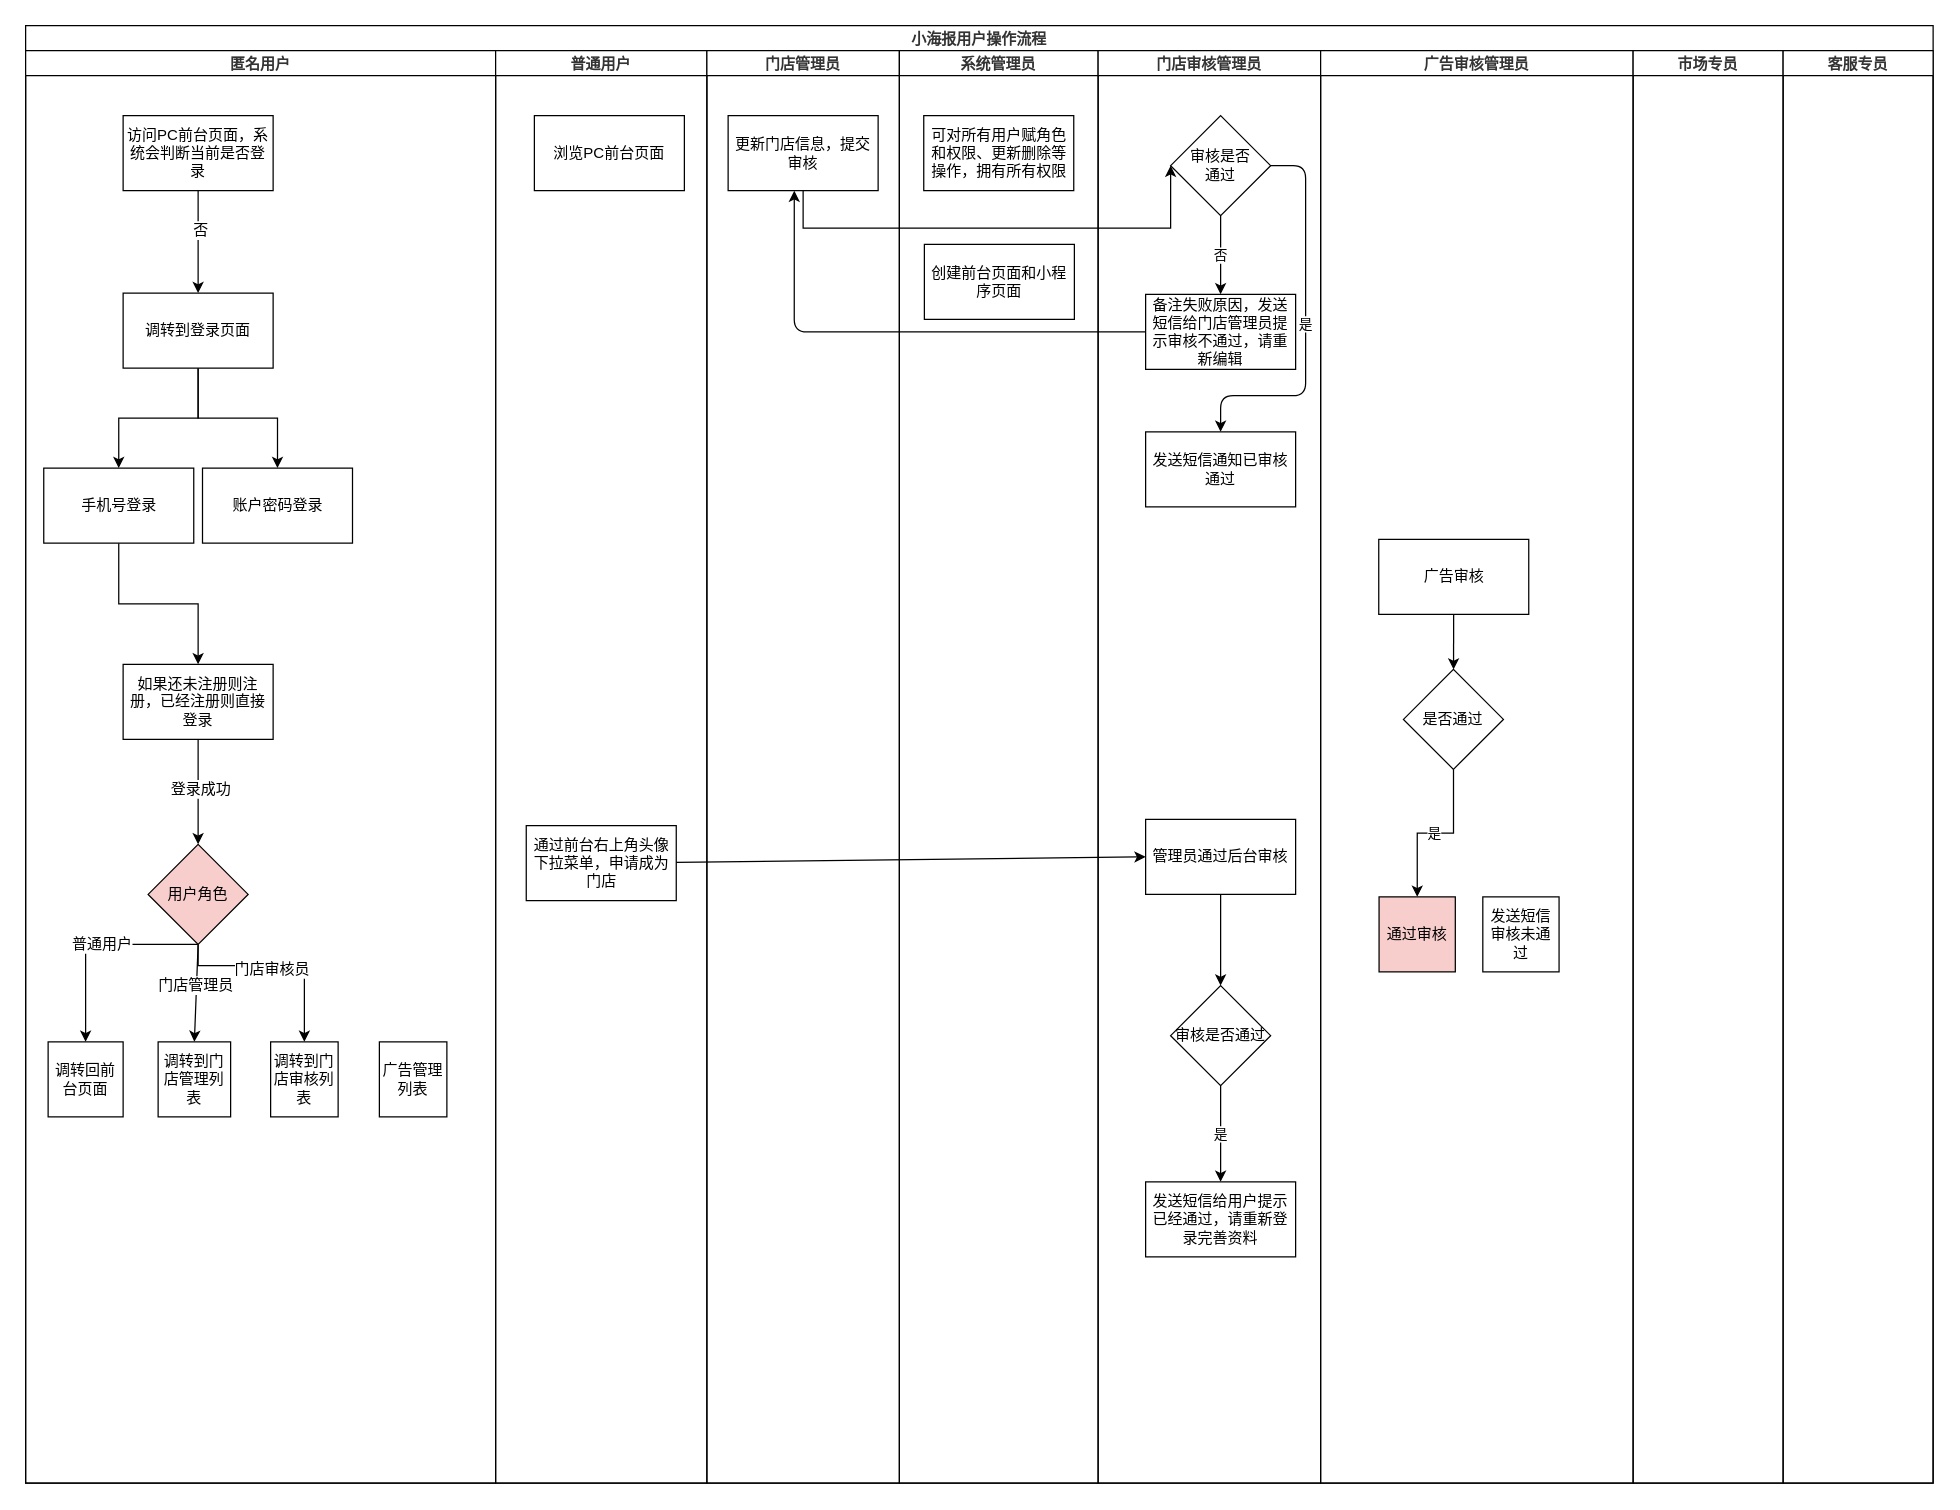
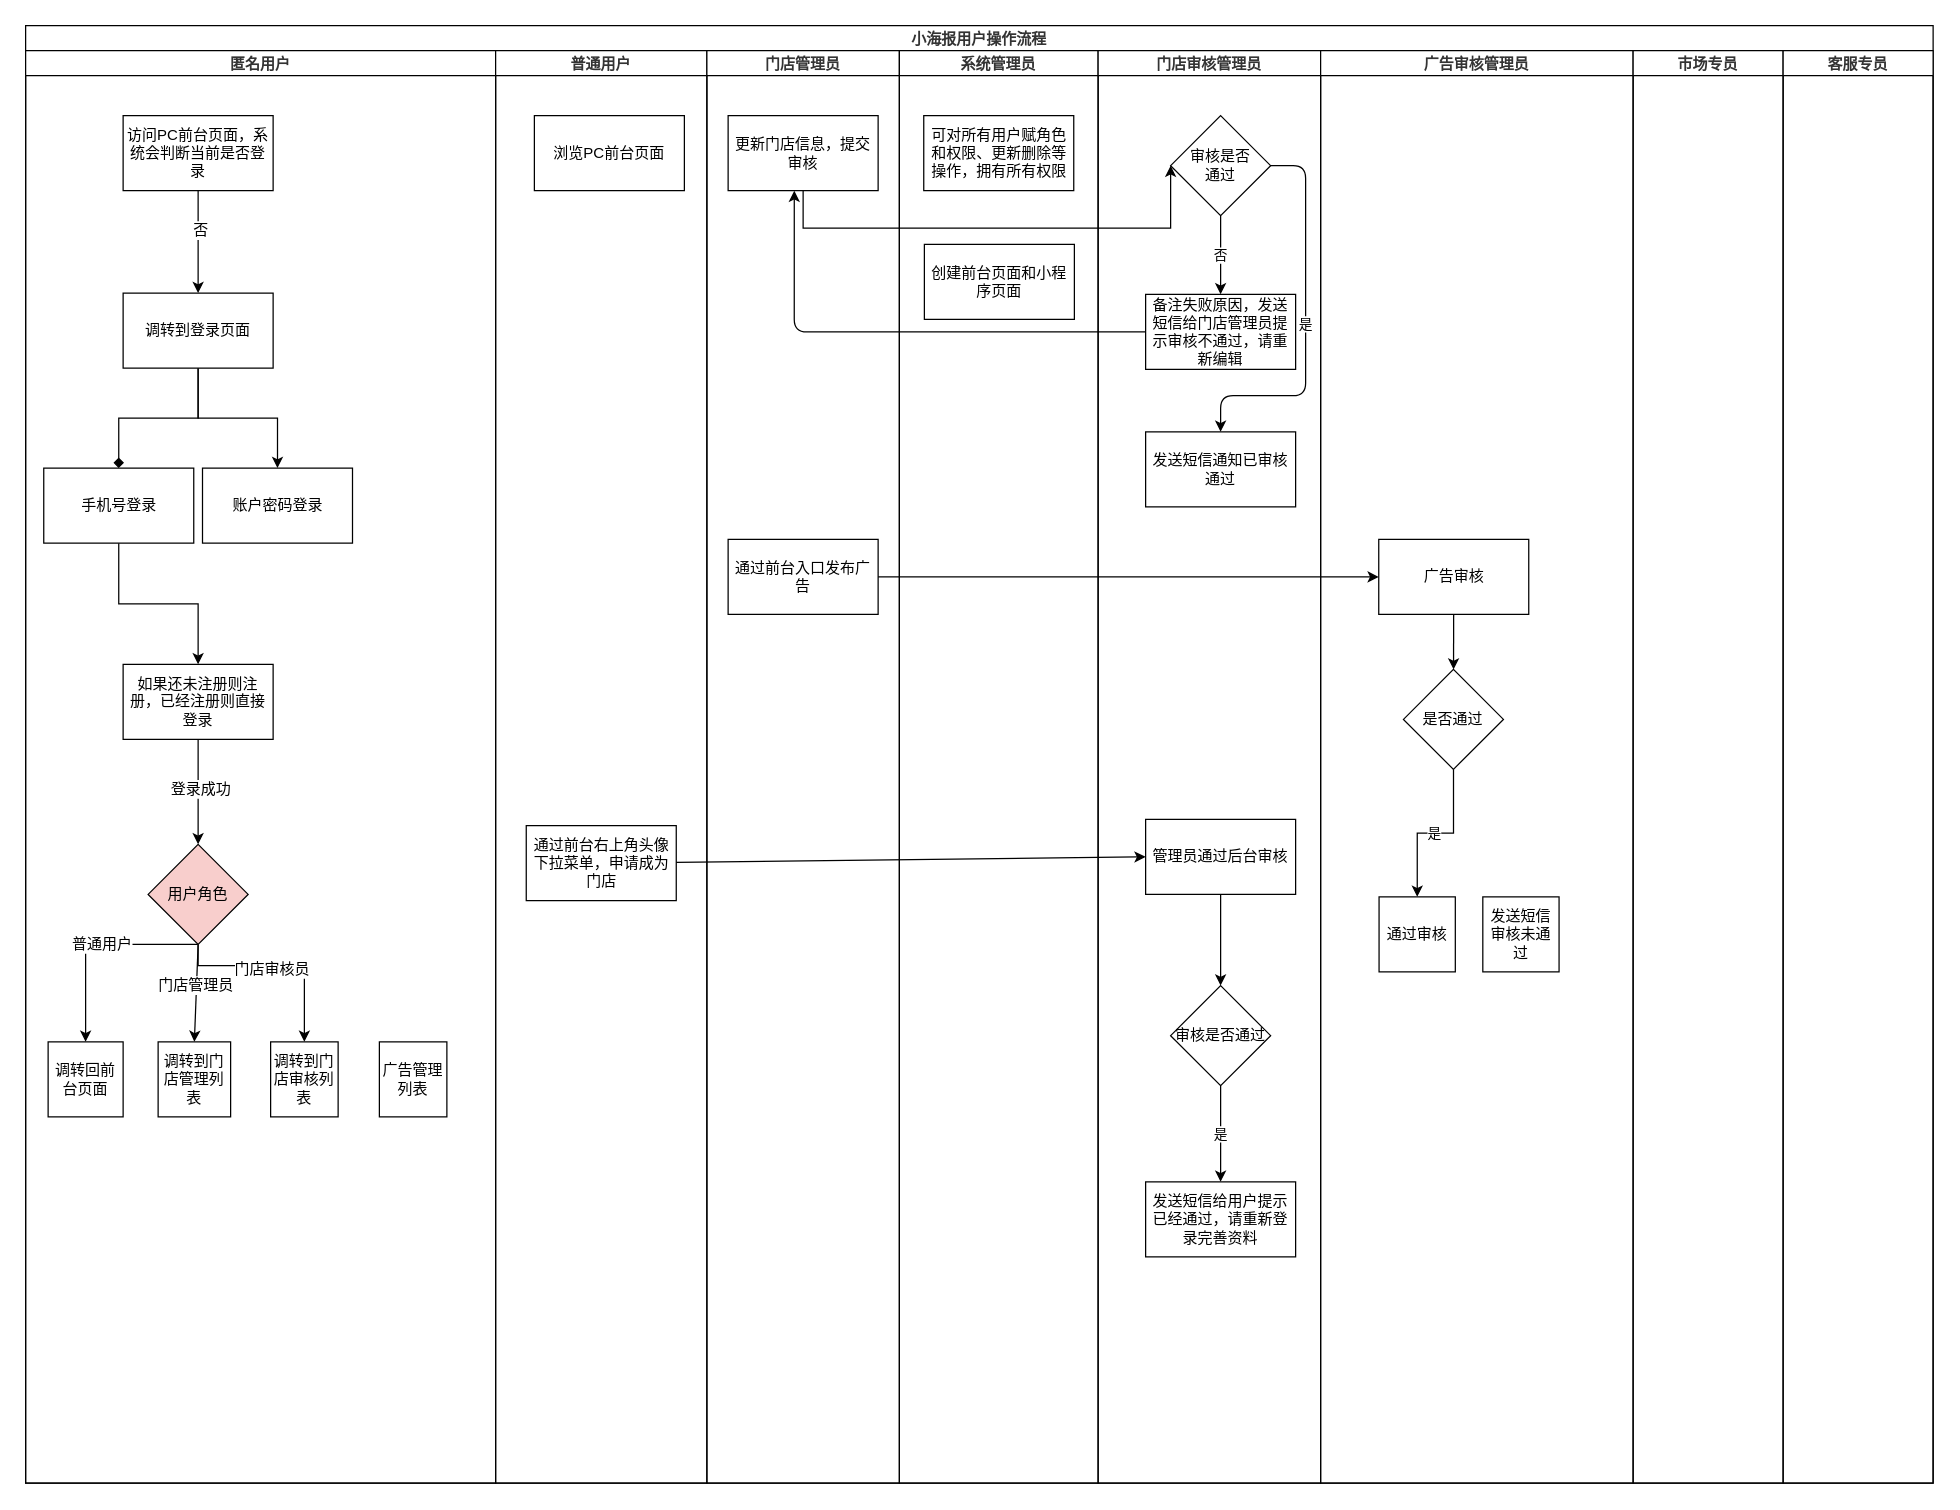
edge "调转到登录页面" -> "手机号登录": arrowhead classic -> diamond
node "通过前台入口发布广告": added
edge "通过前台入口发布广告" -> "广告审核": added
node "通过审核": fillcolor #f8cecc -> #ffffff
